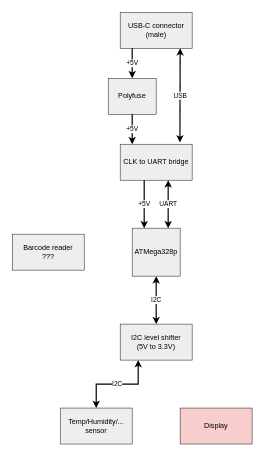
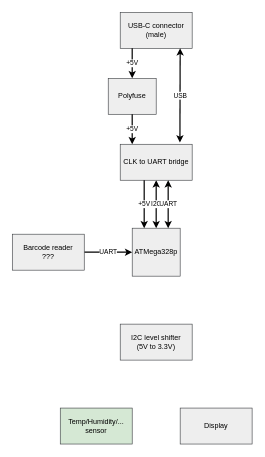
edge "Barcode reader ???" -> "ATMega328p": added, label "UART"
edge "ATMega328p" -- "I2C level shifter (5V to 3.3V)": now "ATMega328p" -- "CLK to UART bridge"
edge "I2C level shifter (5V to 3.3V)" -- "Temp/Humidity/... sensor": removed, label "I2C"
node "Temp/Humidity/... sensor": fillcolor #eeeeee -> #d5e8d4
node "Display": fillcolor #f8cecc -> #eeeeee
